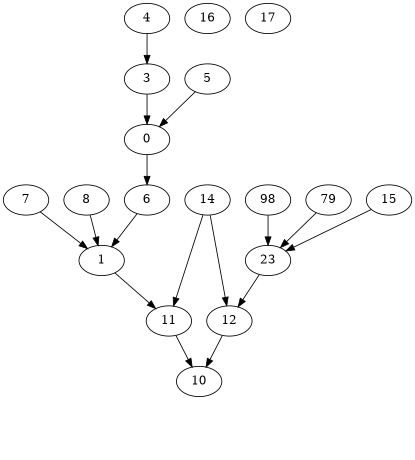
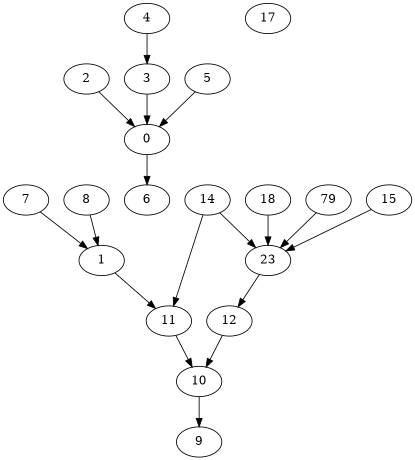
node "16": removed
node "2": added
node "98": label "98" -> "18"
edge "6" -> "1": removed
edge "14" -> "12": now "14" -> "23"
node "9": added
